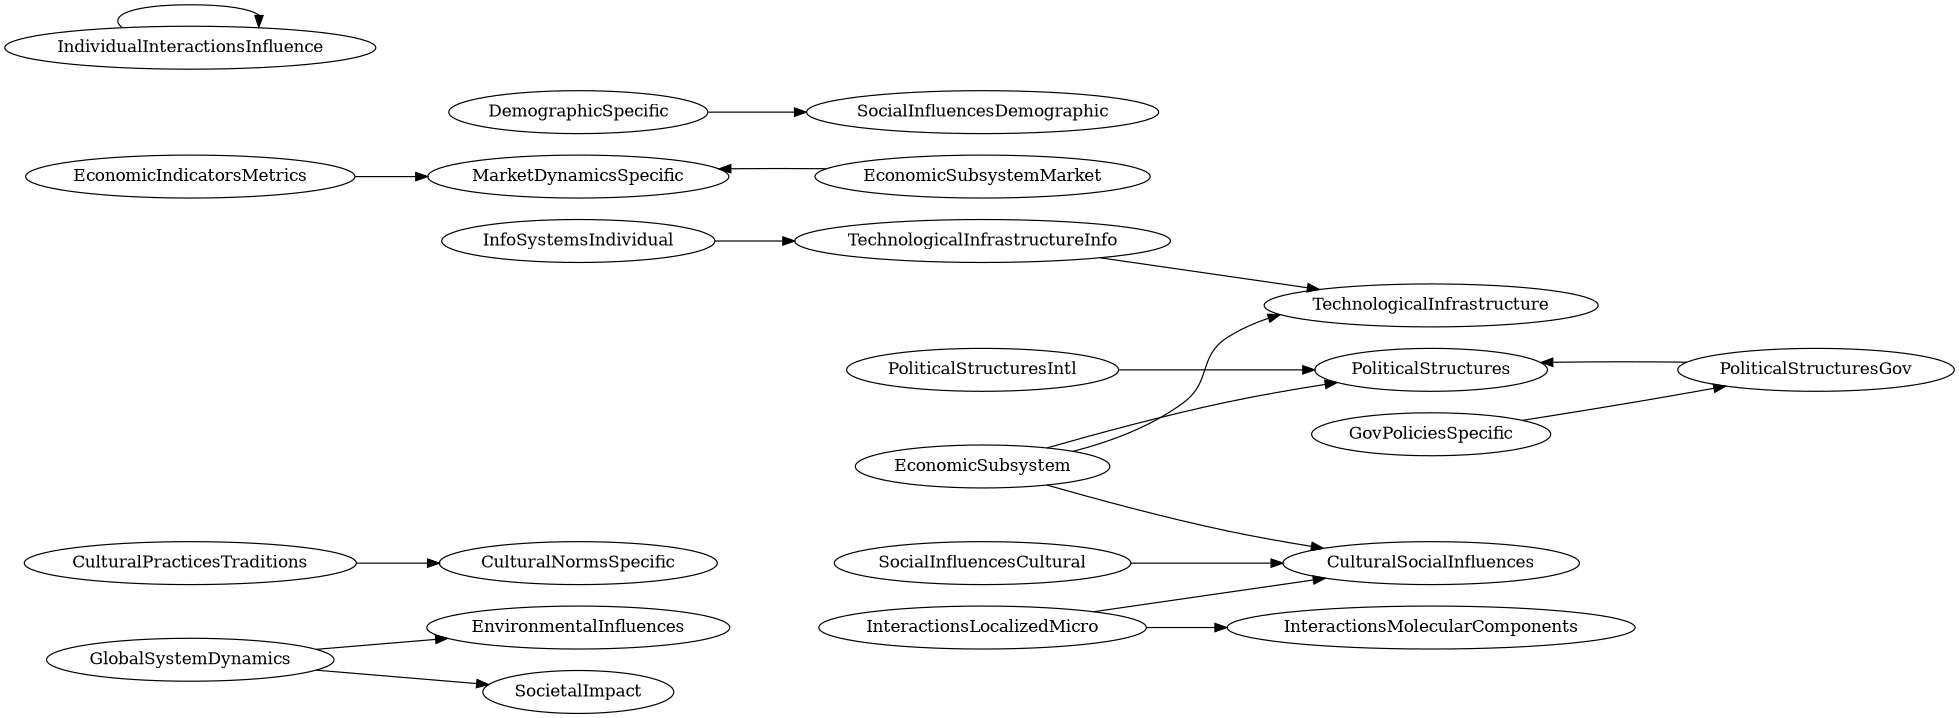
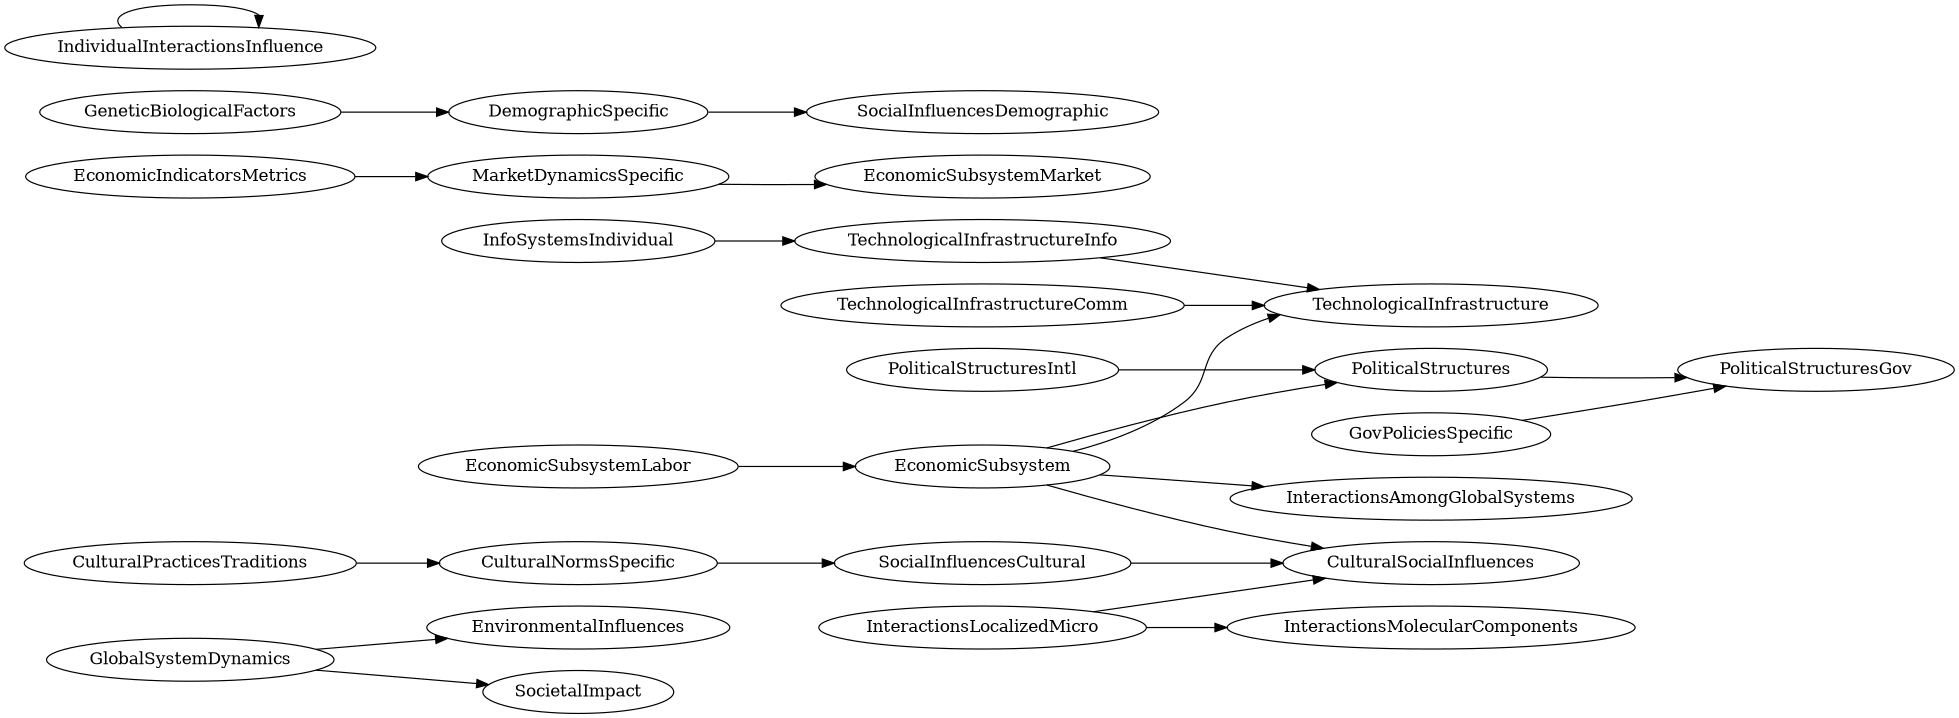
node "GeneticBiologicalFactors": added
edge "EconomicSubsystemMarket" -> "MarketDynamicsSpecific": reversed
node "TechnologicalInfrastructureComm": added
edge "PoliticalStructuresGov" -> "PoliticalStructures": reversed
node "EconomicSubsystemLabor": added
node "InteractionsAmongGlobalSystems": added
edge "CulturalNormsSpecific" -> "SocialInfluencesCultural": added
